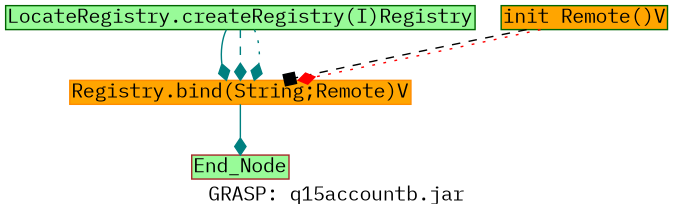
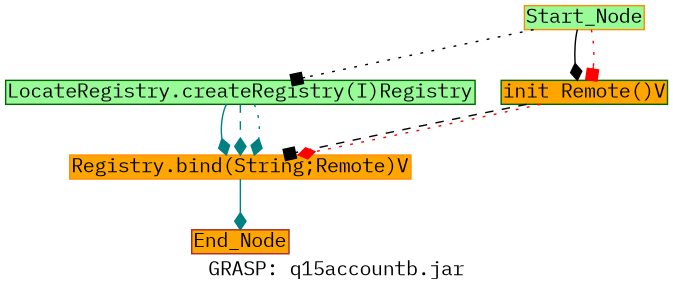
node "Start_Node": added
node "End_Node": fillcolor palegreen -> orange
